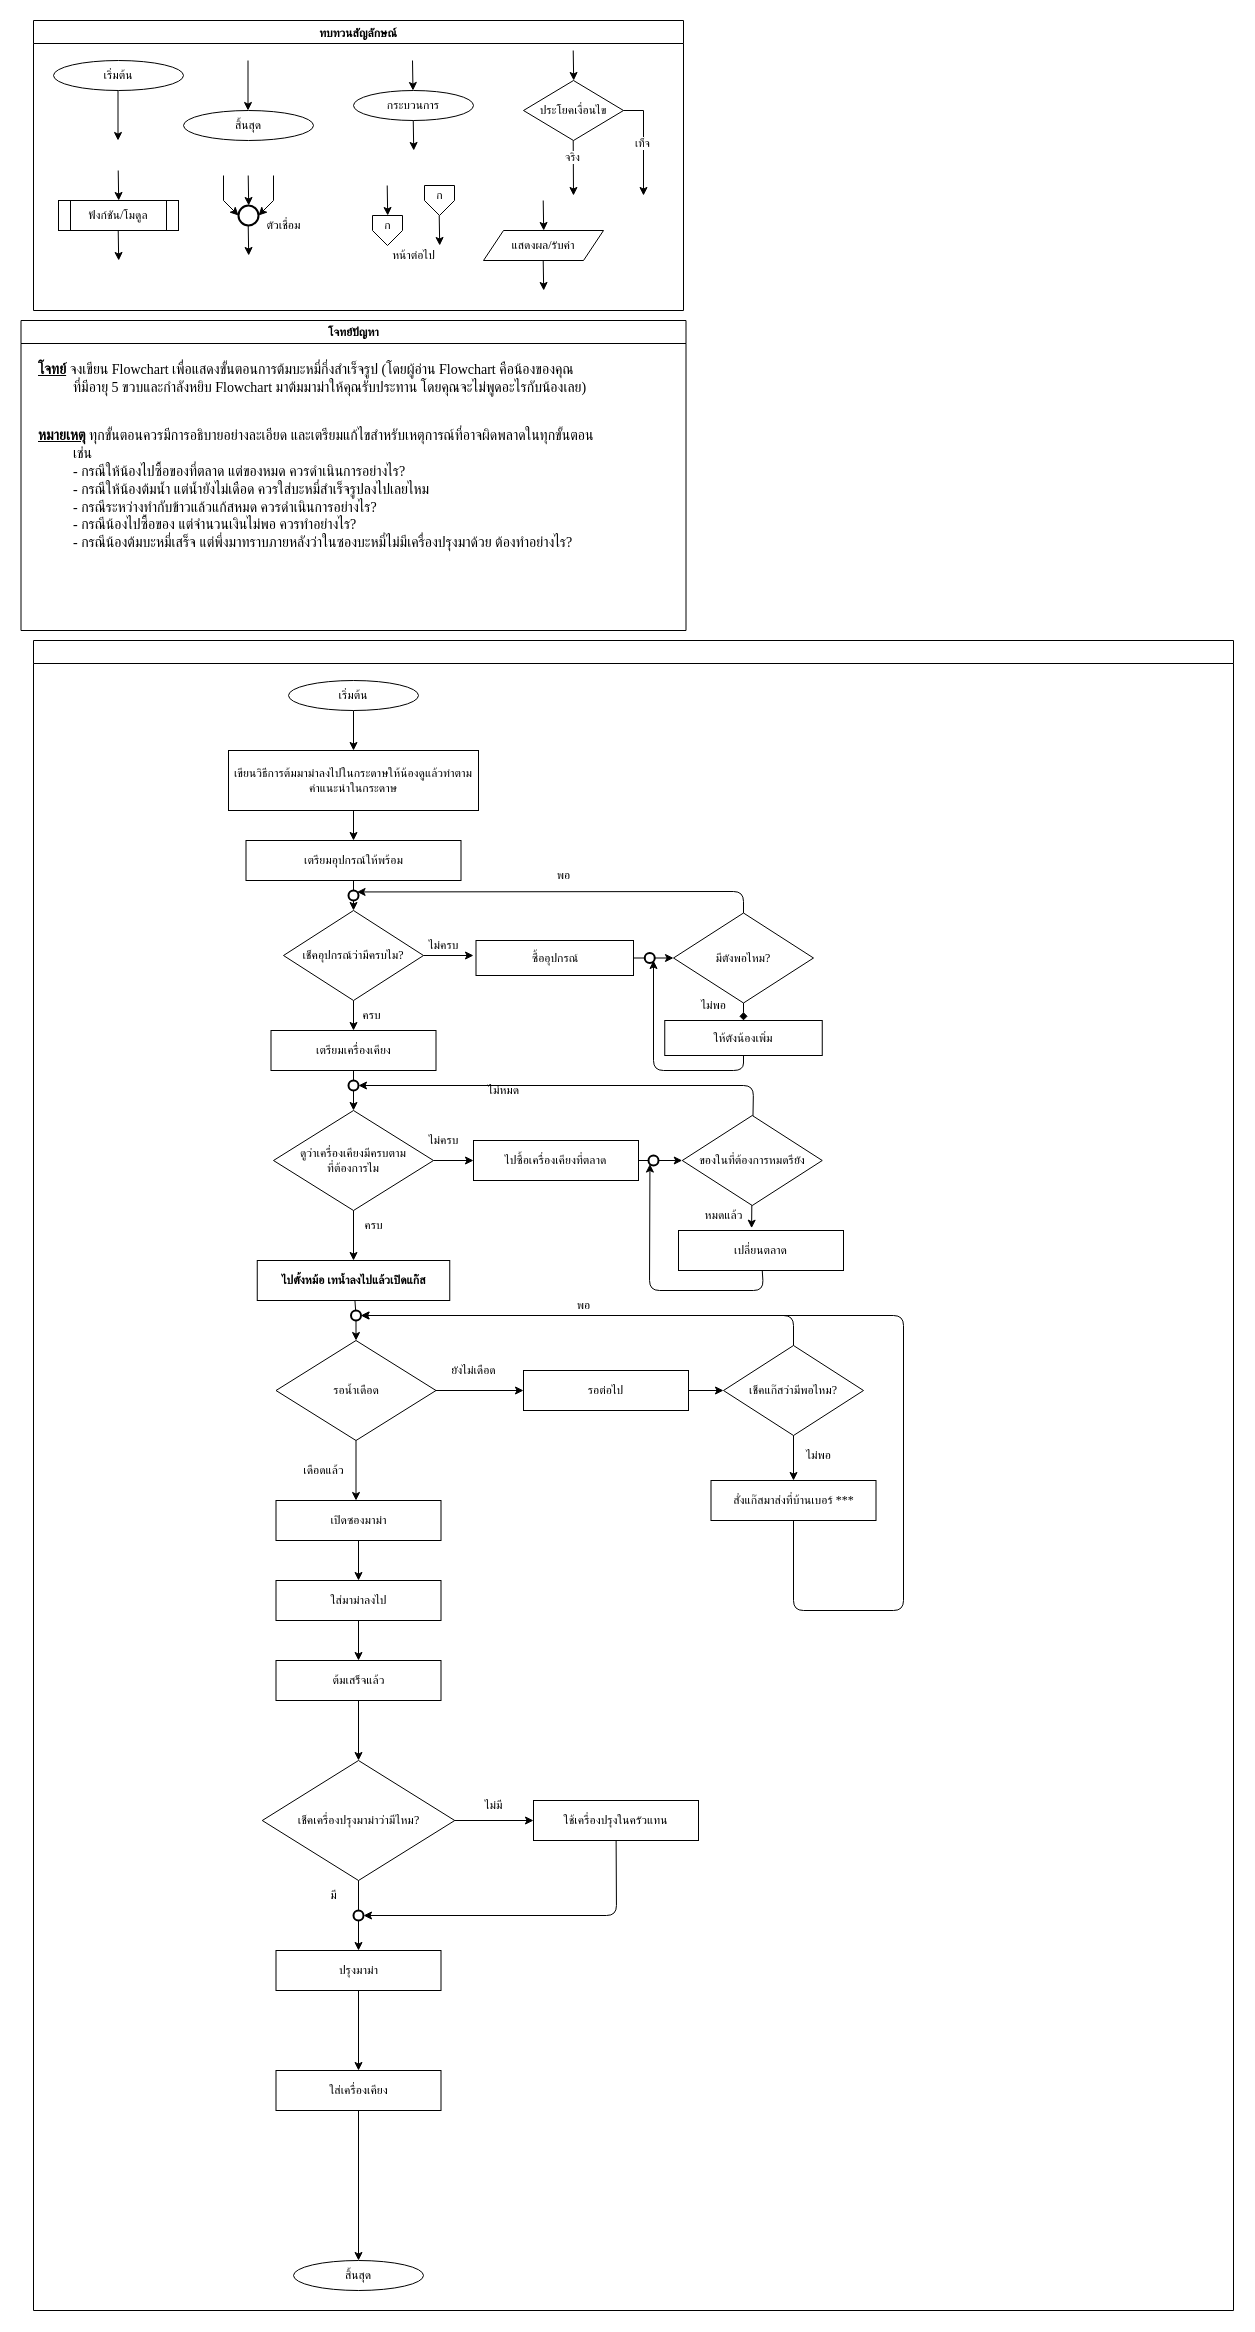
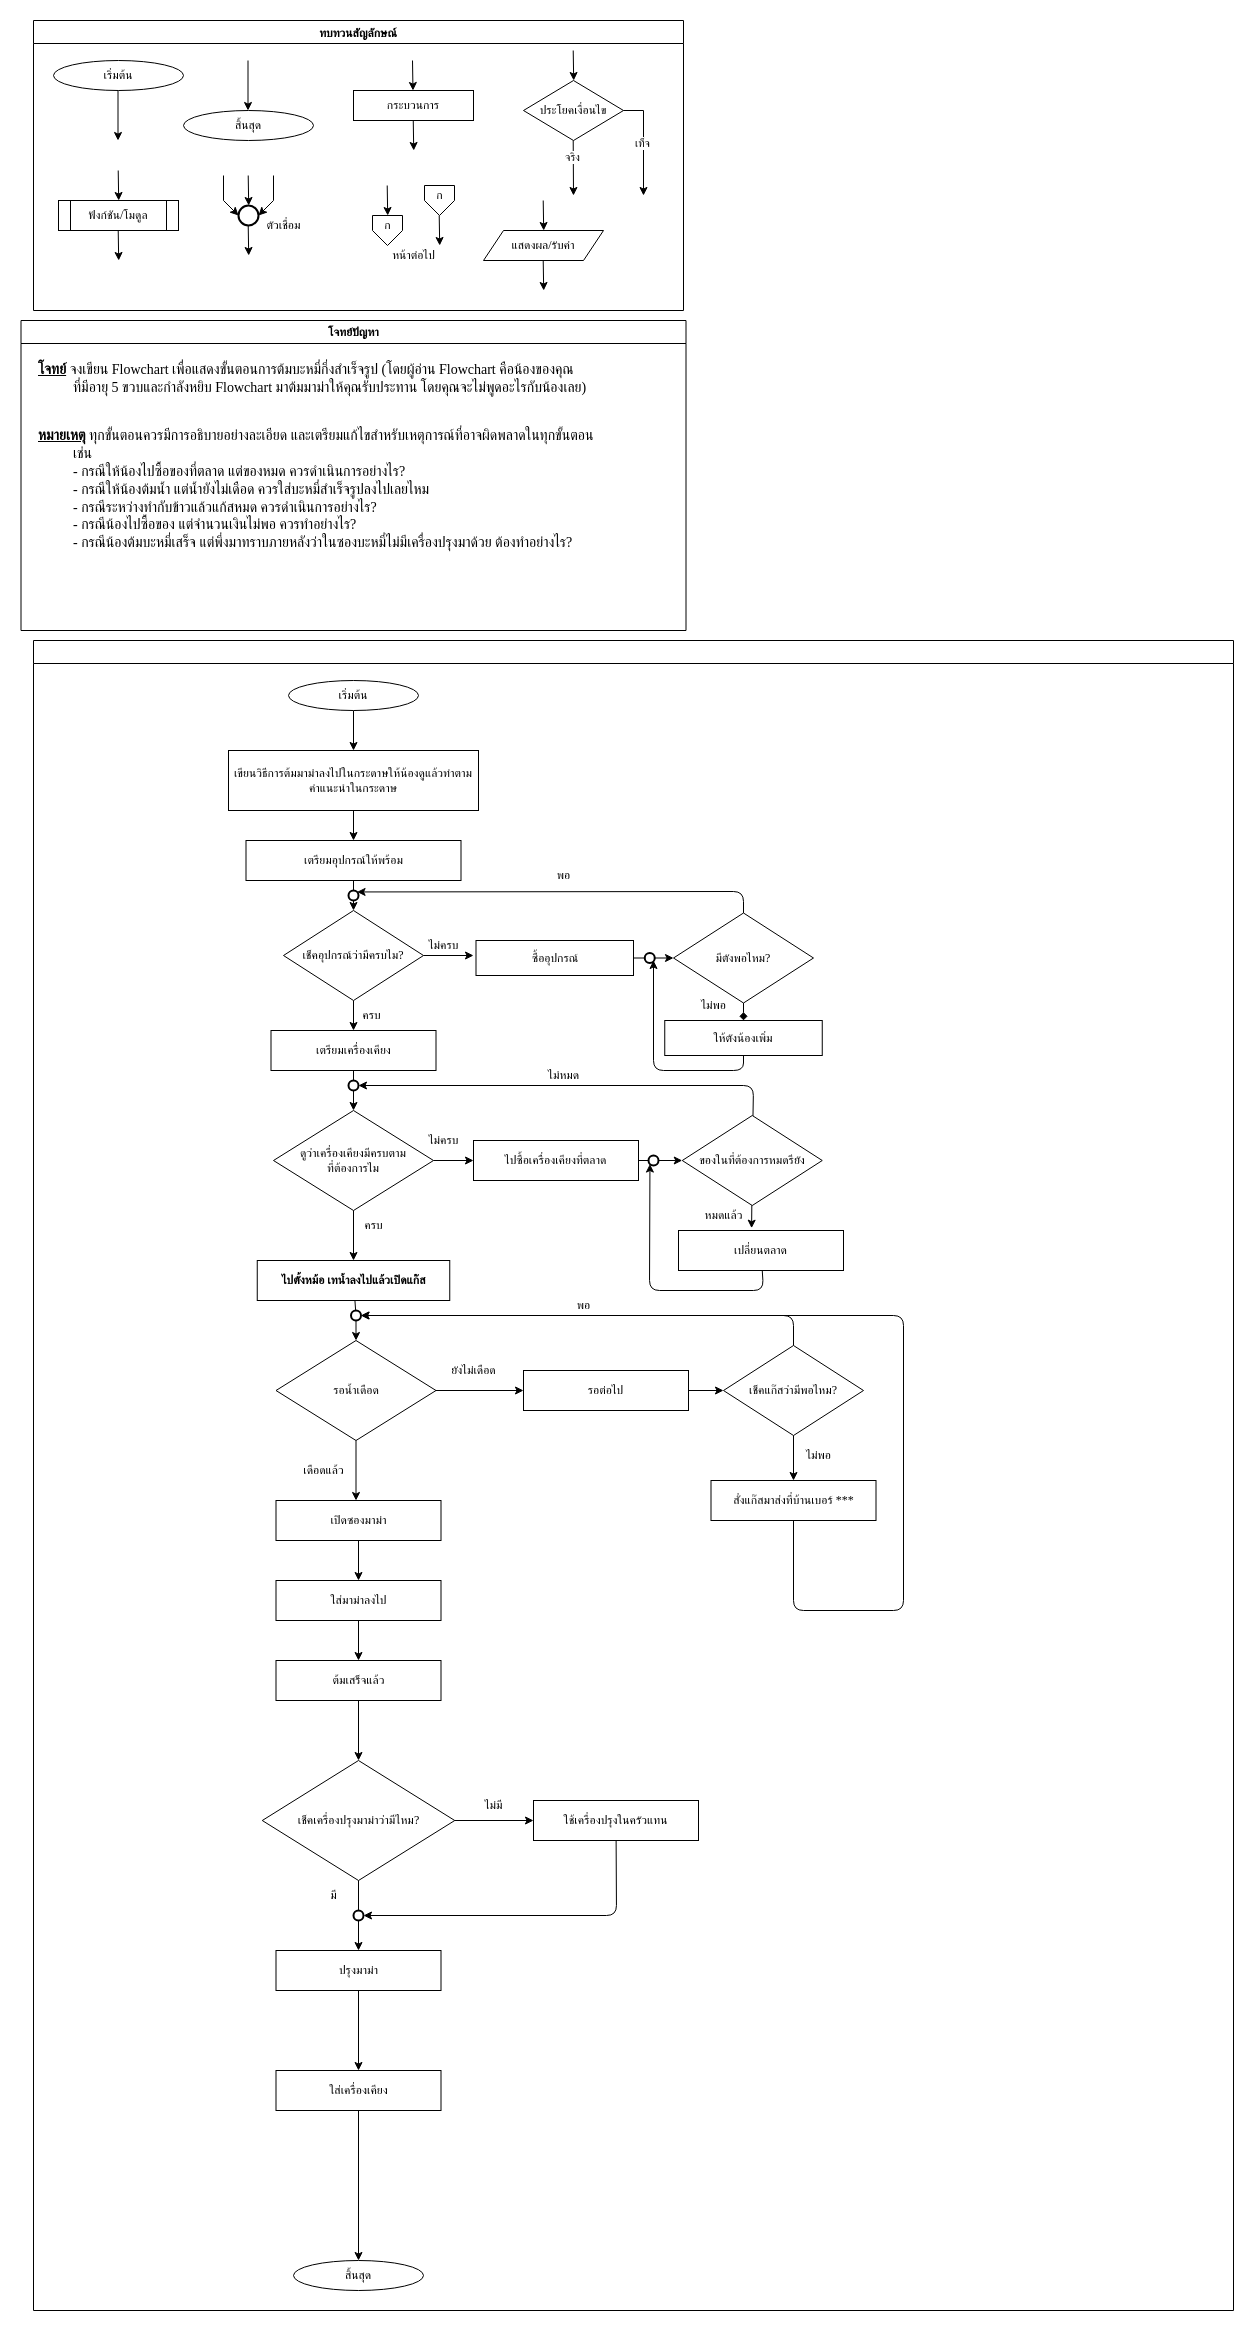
node "กระบวนการ": shape ellipse -> rectangle
node "ไม่หมด": moved (504, 1091) -> (564, 1076)
